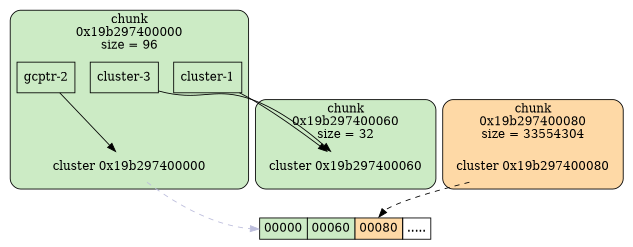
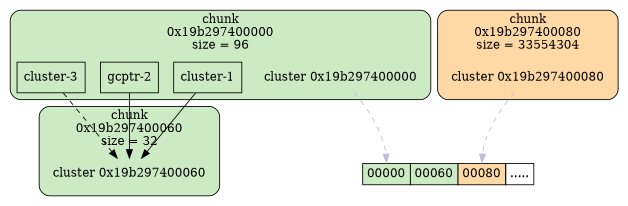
edge "cluster-3" -> "cluster 0x19b297400060": style solid -> dashed
edge "gcptr-2" -> "cluster 0x19b297400000": now "gcptr-2" -> "cluster 0x19b297400060"
edge "cluster 0x19b297400080" -> "00000": color black -> #bcbddc
